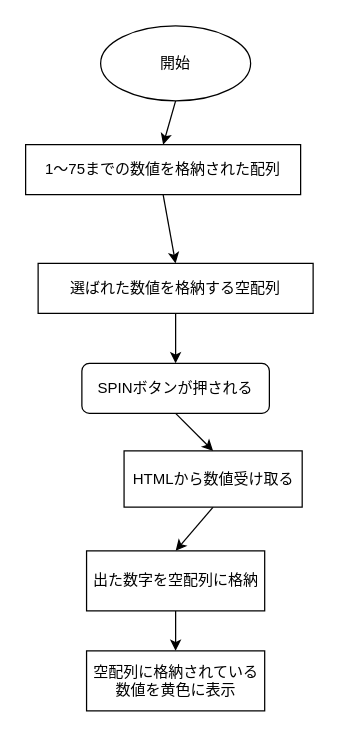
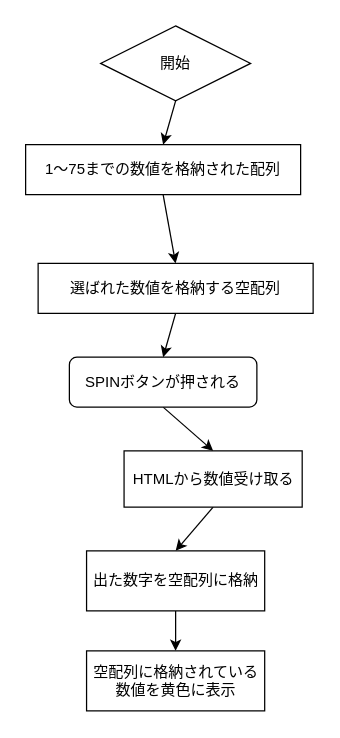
node "開始": shape ellipse -> diamond
node "SPINボタンが押される": moved (176, 388) -> (163, 382)
